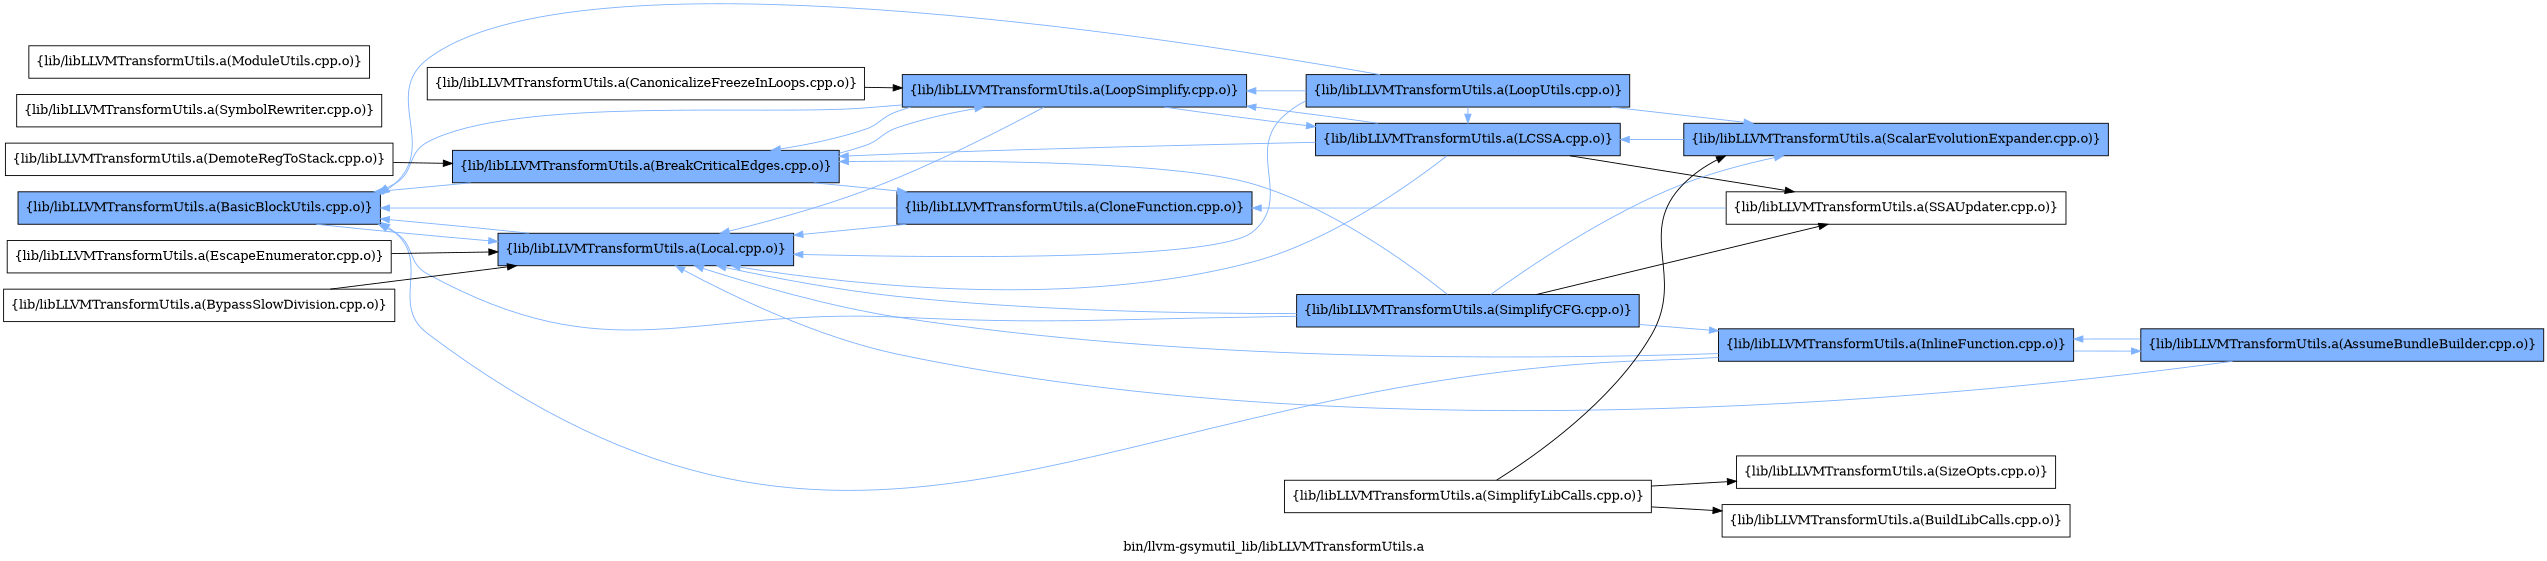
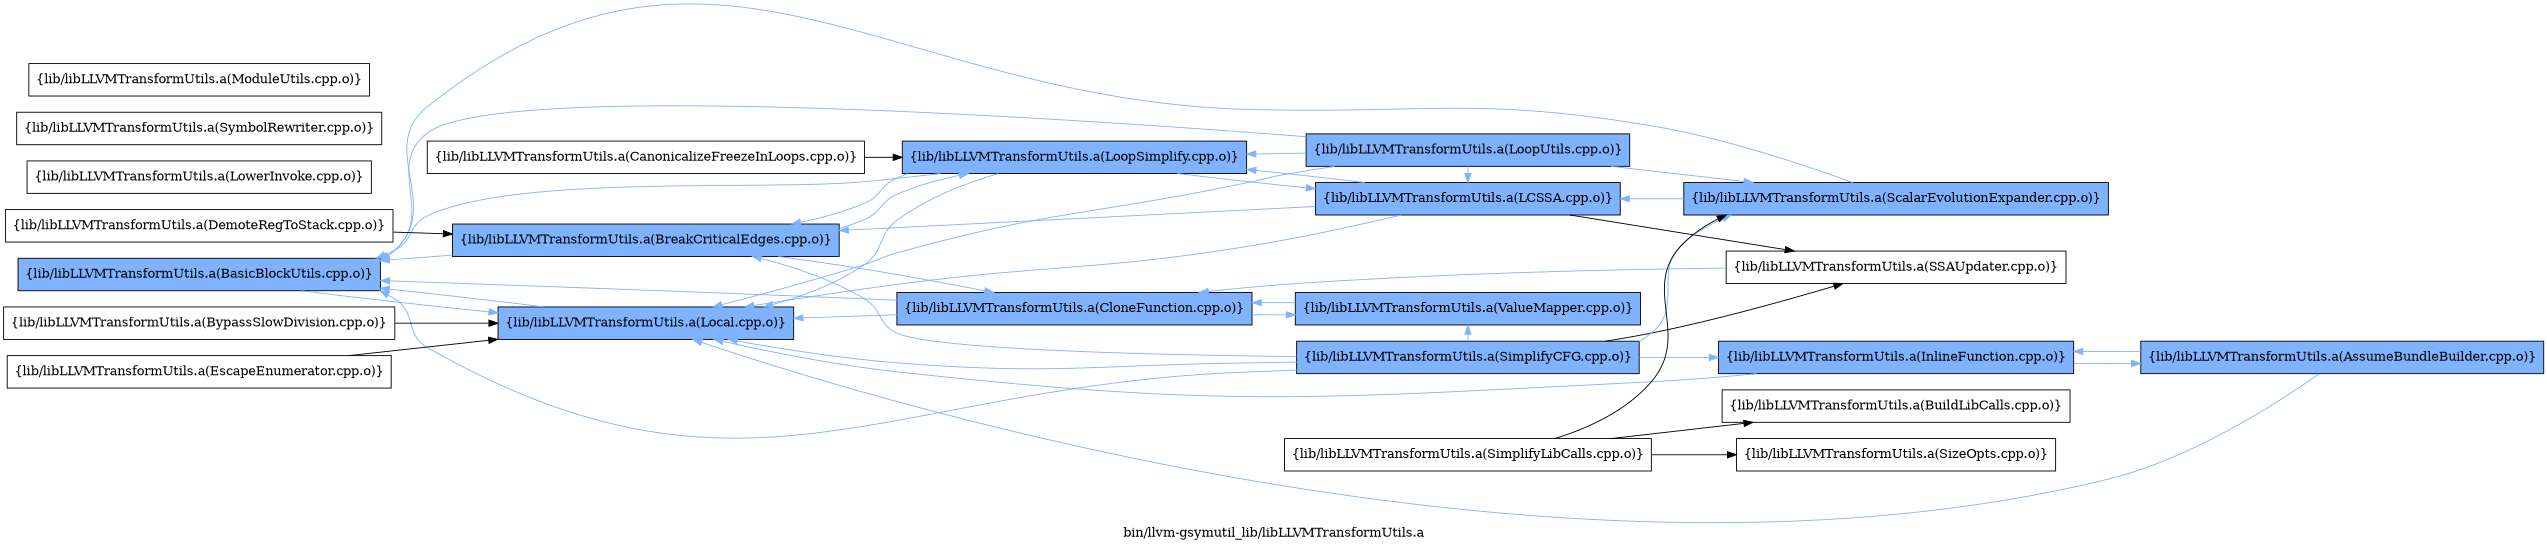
node "{lib/libLLVMTransformUtils.a(LowerInvoke.cpp.o)}": added
node "{lib/libLLVMTransformUtils.a(ValueMapper.cpp.o)}": added
edge "{lib/libLLVMTransformUtils.a(InlineFunction.cpp.o)}" -> "{lib/libLLVMTransformUtils.a(BasicBlockUtils.cpp.o)}": now "{lib/libLLVMTransformUtils.a(ScalarEvolutionExpander.cpp.o)}" -> "{lib/libLLVMTransformUtils.a(BasicBlockUtils.cpp.o)}"
